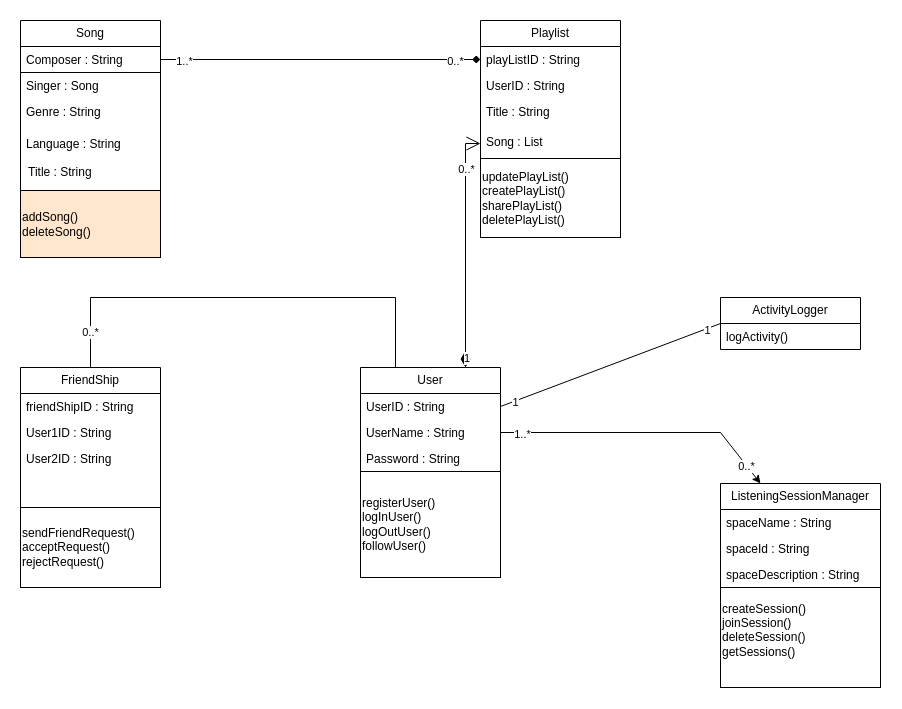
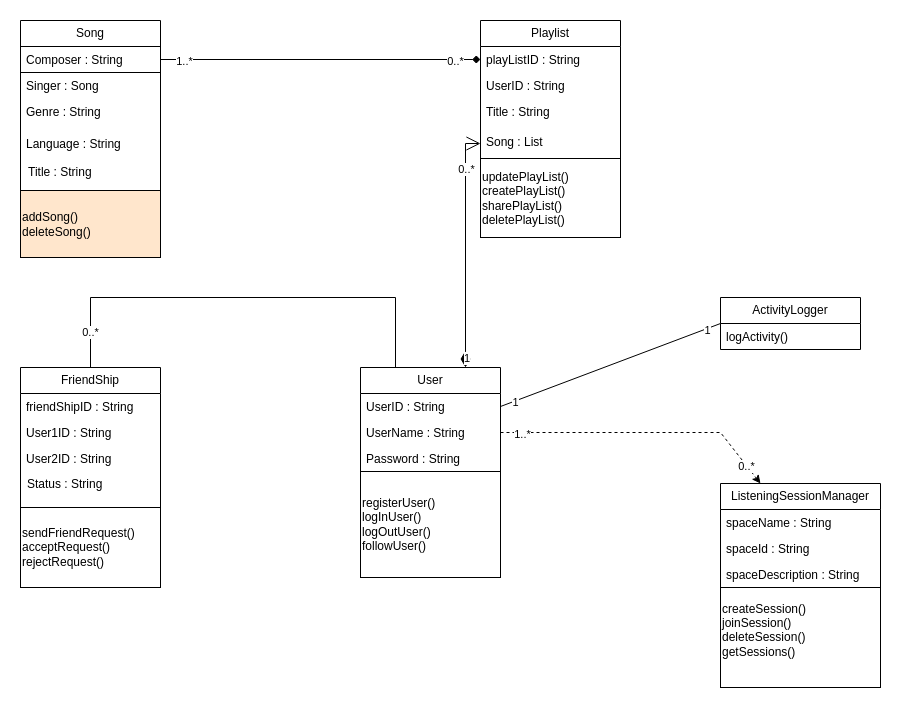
edge "UserName : String" -> "ListeningSessionManager": style solid -> dashed
node "Status : String": added
